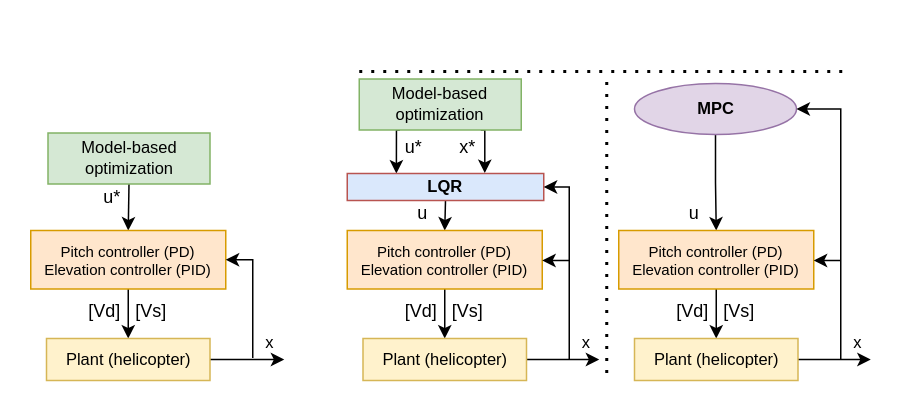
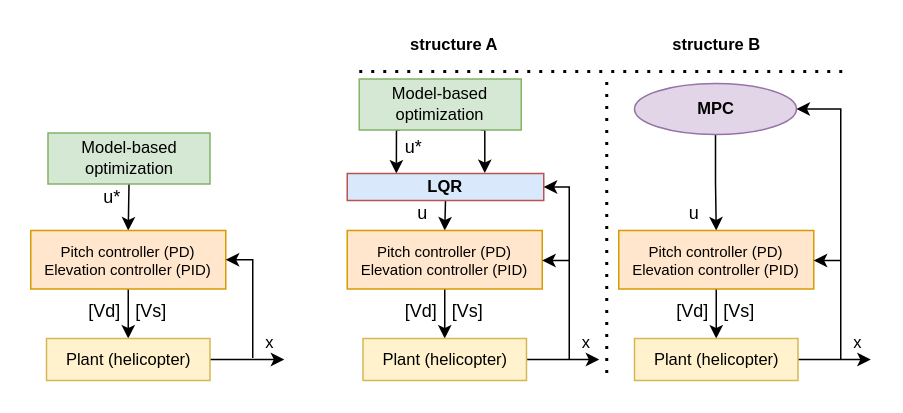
node "structure A": added
node "structure B": added
node "x*": removed
